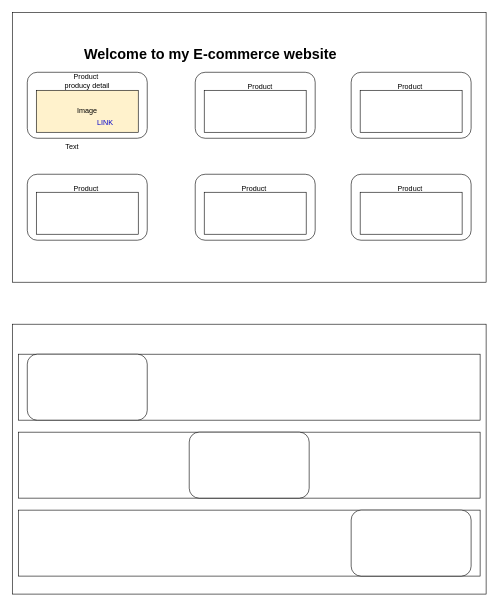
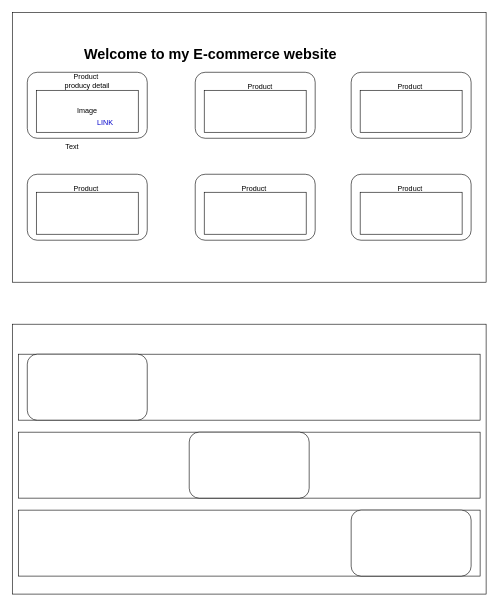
node "Image": fillcolor #fff2cc -> #ffffff
